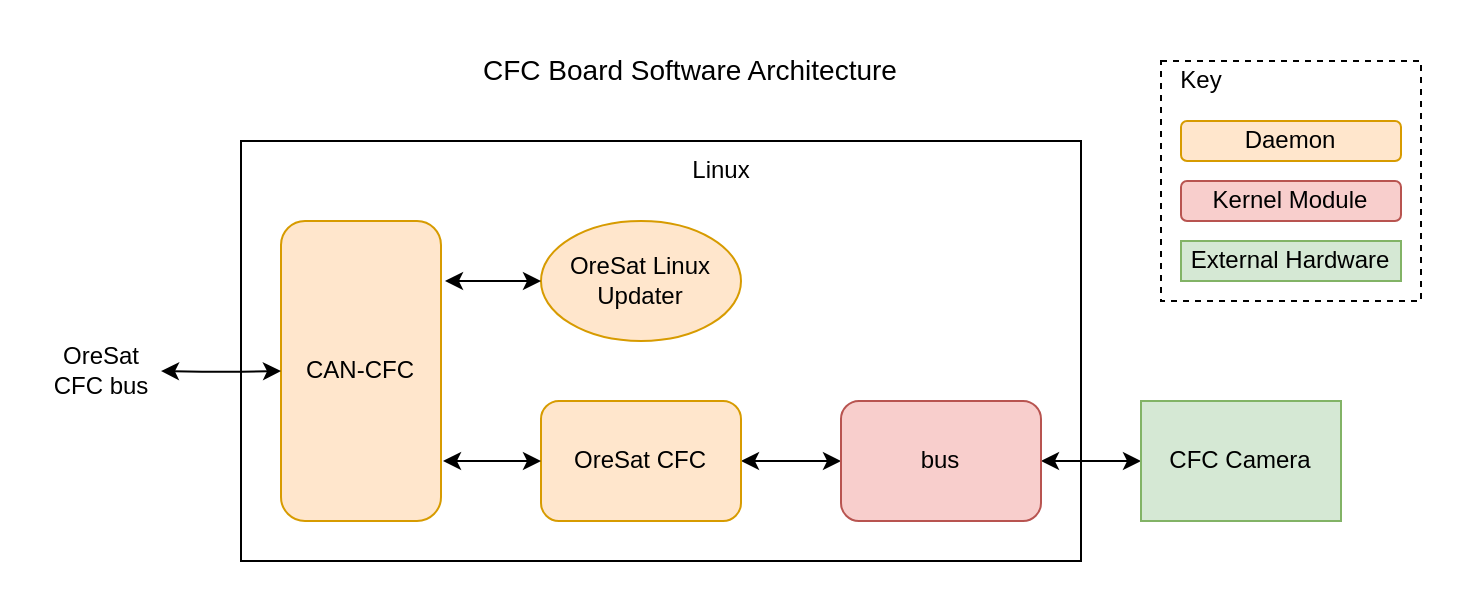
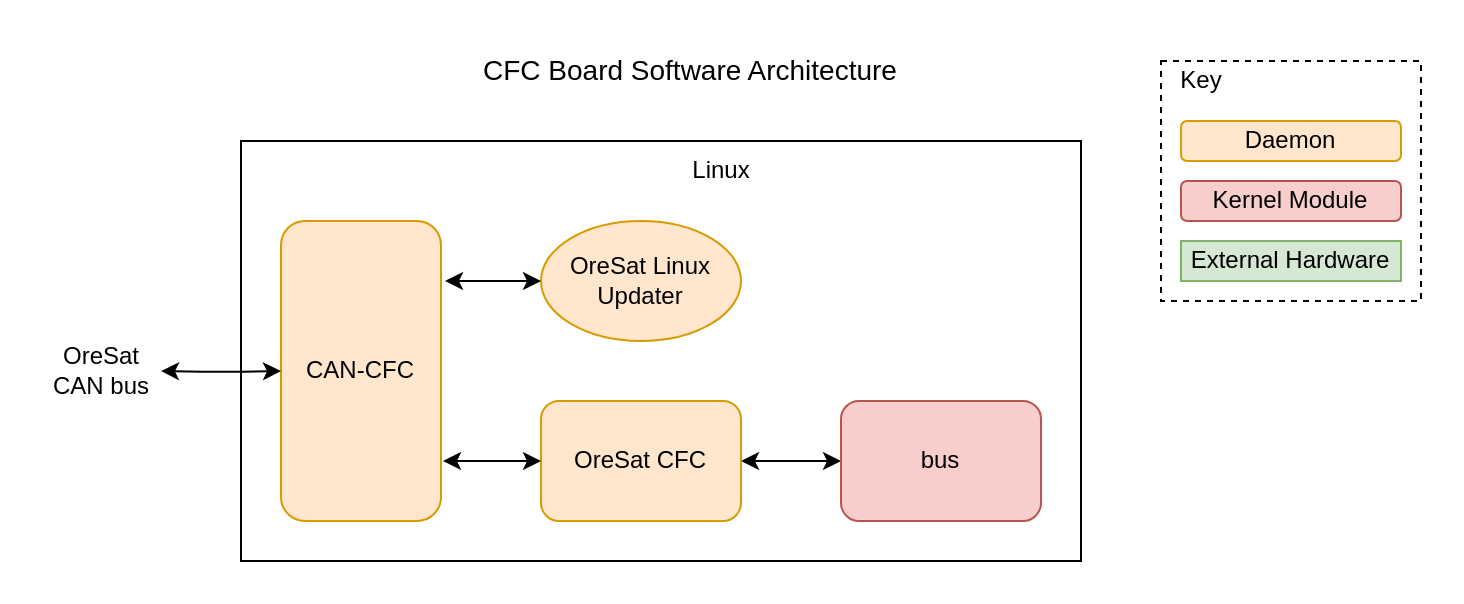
node "OreSat CFC bus": label "OreSat CFC bus" -> "OreSat CAN bus"
edge "bus" -- "CFC Camera": removed
node "CFC Camera": removed
